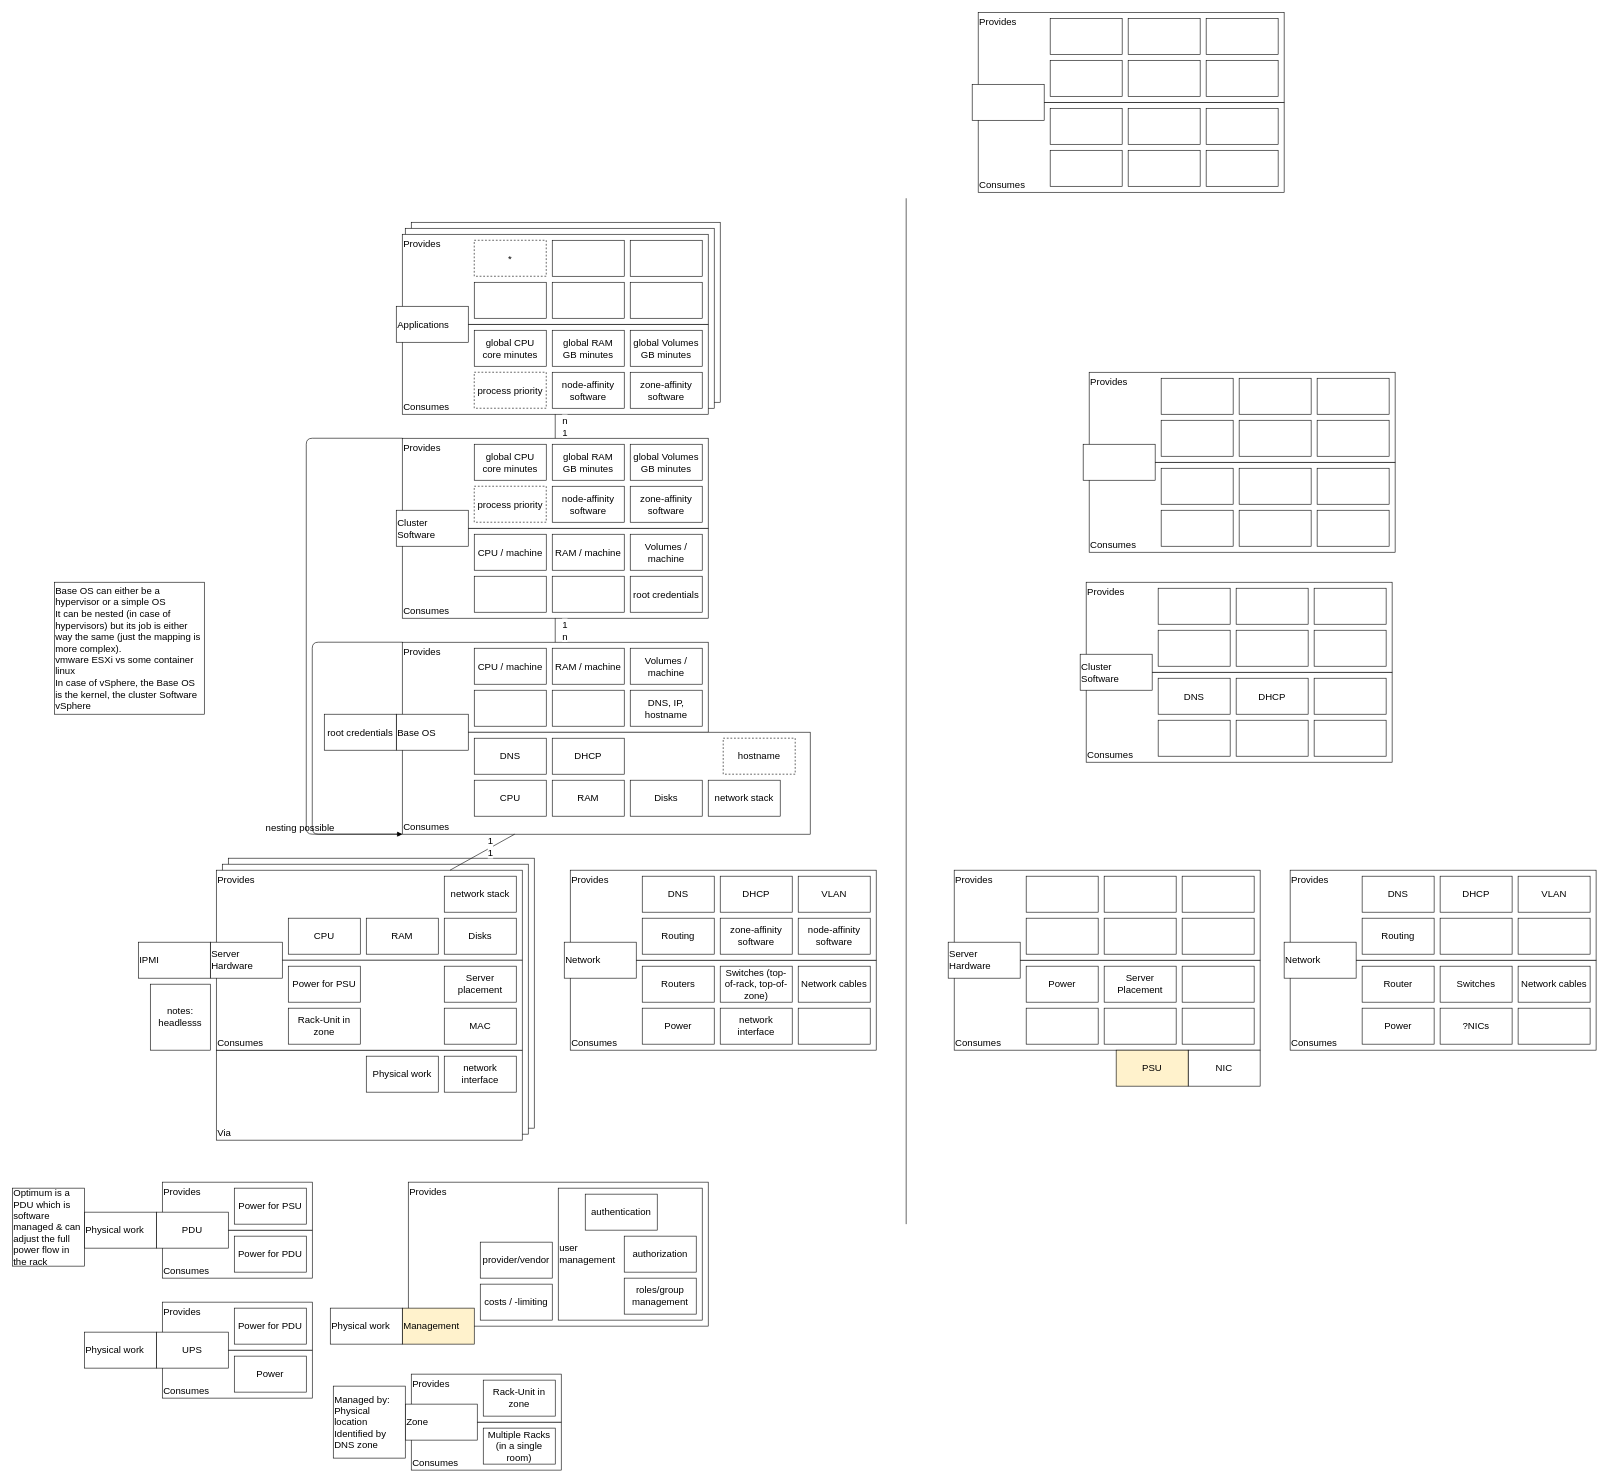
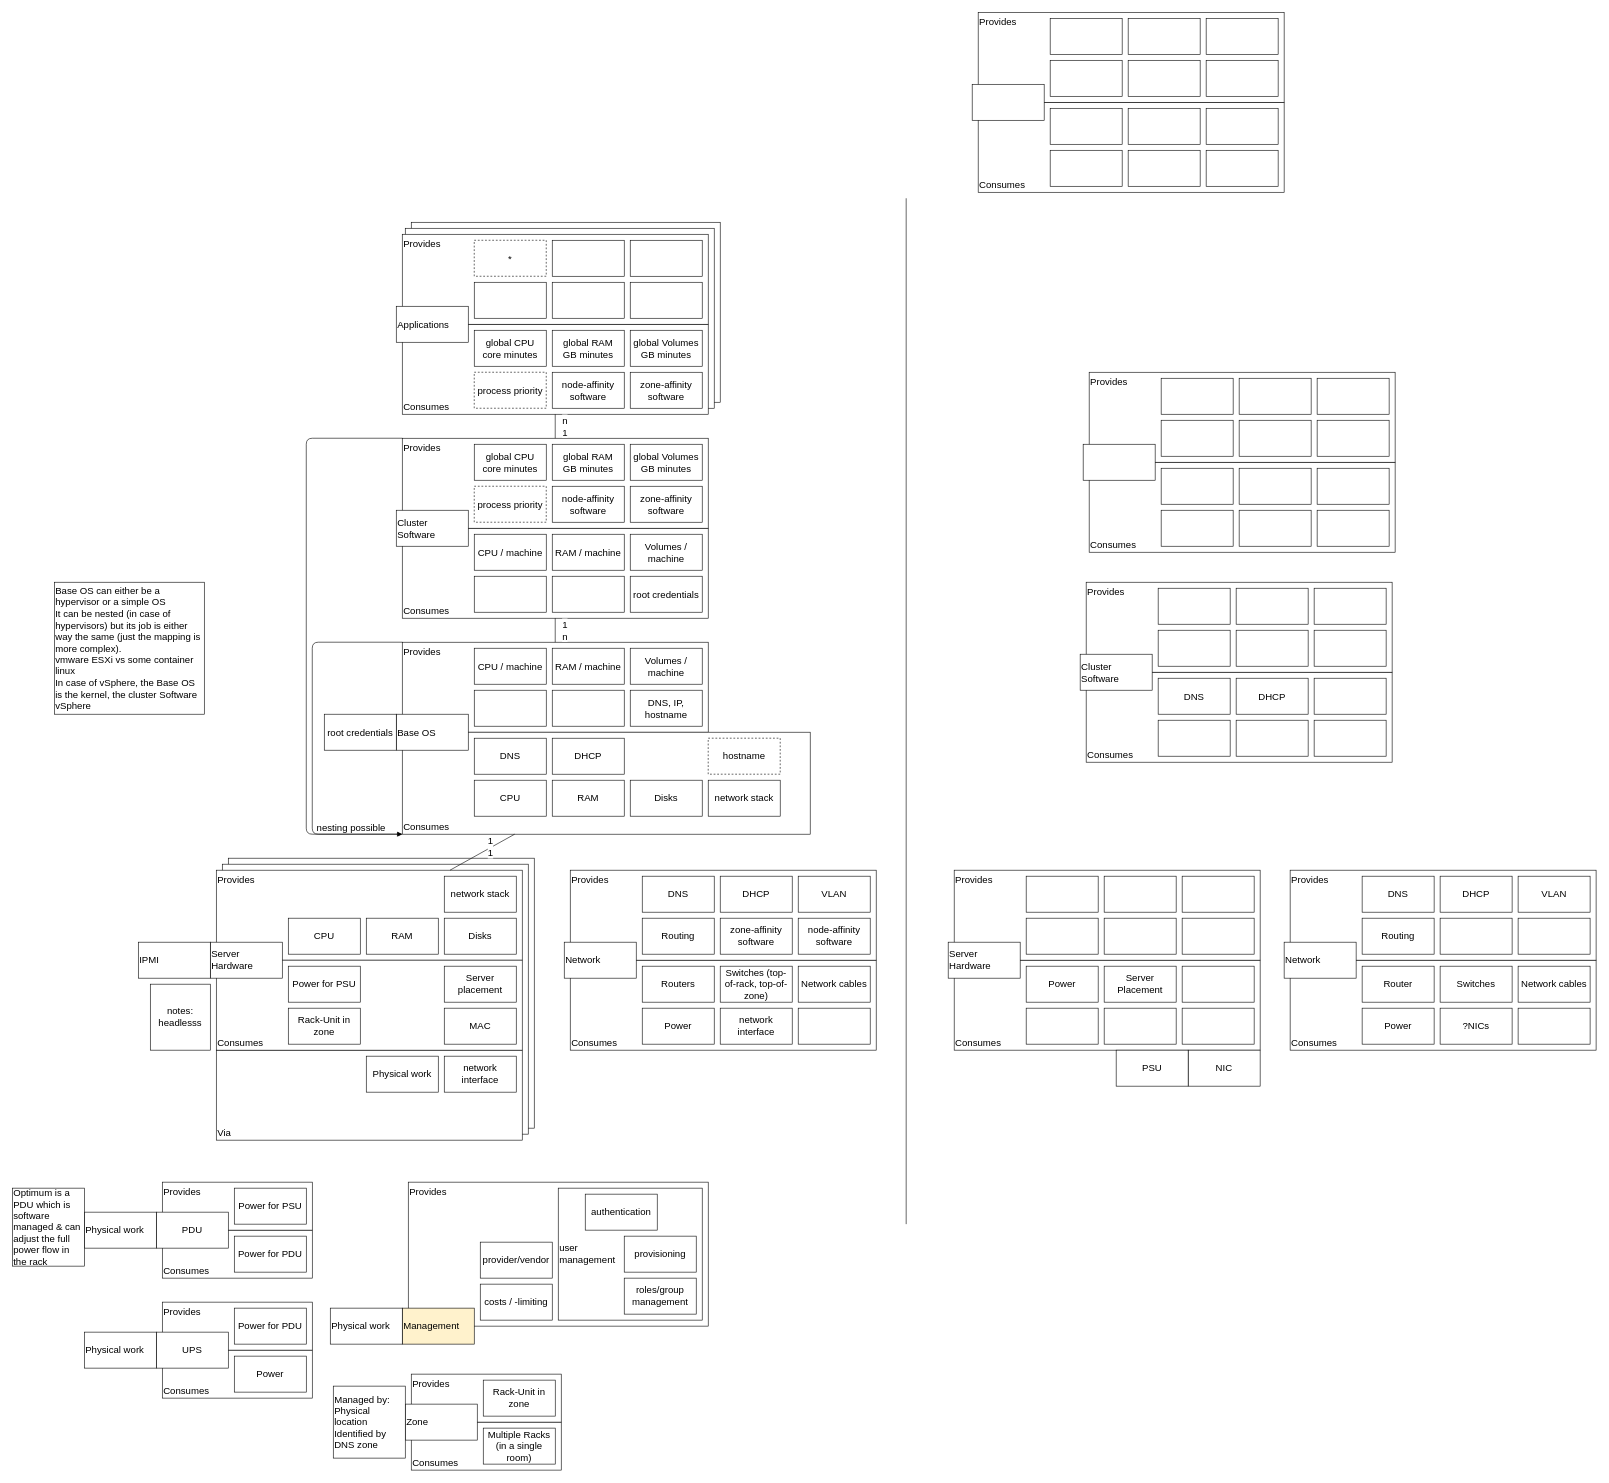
node "hostname": moved (759, 756) -> (744, 756)
node "nesting possible": moved (300, 828) -> (351, 828)
node "PSU": fillcolor #fff2cc -> #ffffff
node "authorization": label "authorization" -> "provisioning"
